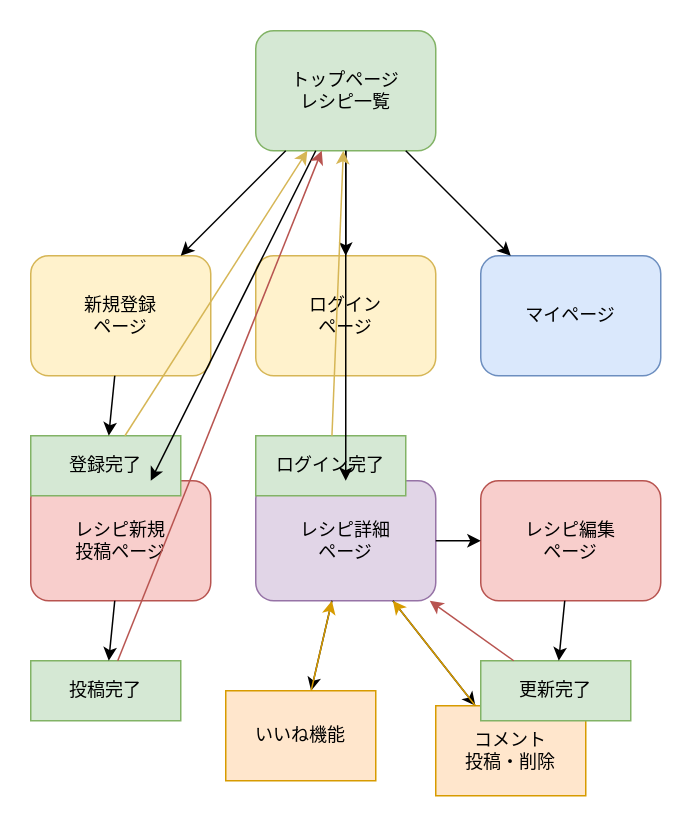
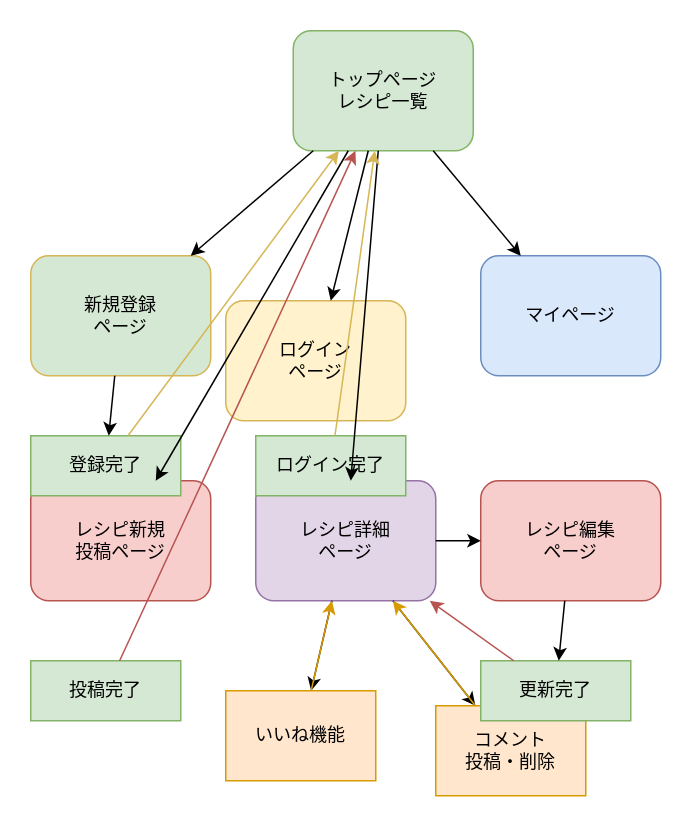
node "トップページ レシピ一覧": moved (346, 91) -> (383, 91)
node "新規登録 ページ": fillcolor #fff2cc -> #d5e8d4
node "ログイン ページ": moved (346, 316) -> (316, 361)
edge "レシピ新規 投稿ページ" -> "投稿完了": removed
